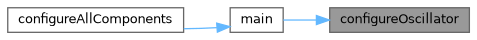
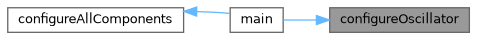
edge "configureAllComponents" -> "main": reversed
